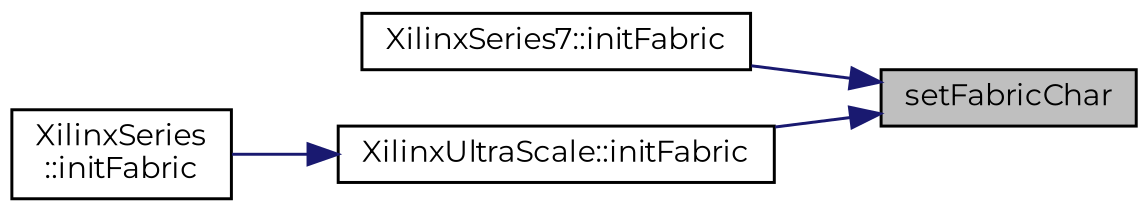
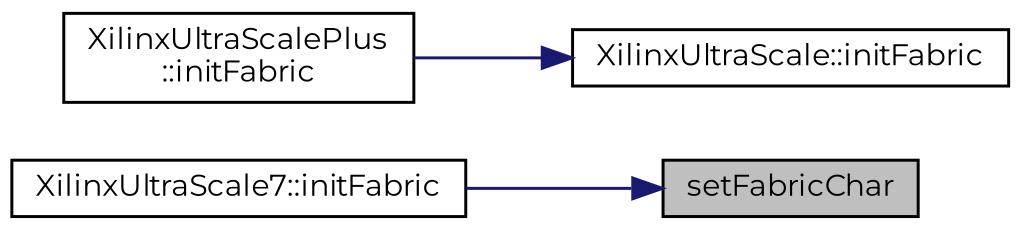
node "XilinxSeries7::initFabric": label "XilinxSeries7::initFabric" -> "XilinxUltraScale7::initFabric"
edge "XilinxUltraScale::initFabric" -> "setFabricChar": removed
node "XilinxSeries ::initFabric": label "XilinxSeries ::initFabric" -> "XilinxUltraScalePlus ::initFabric"
